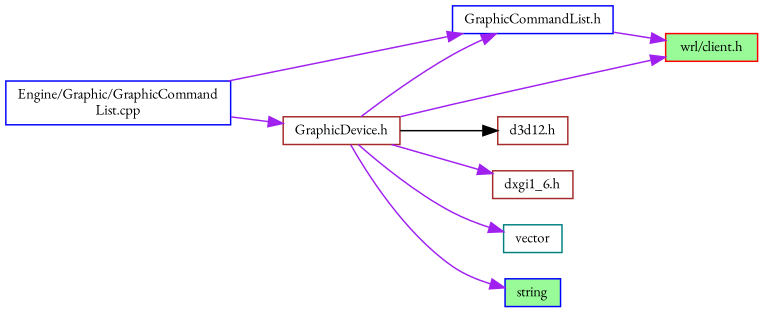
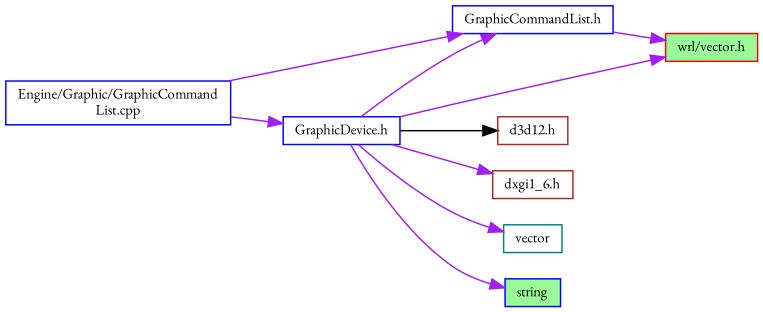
node "wrl/client.h": label "wrl/client.h" -> "wrl/vector.h"
node "GraphicDevice.h": color brown -> blue
